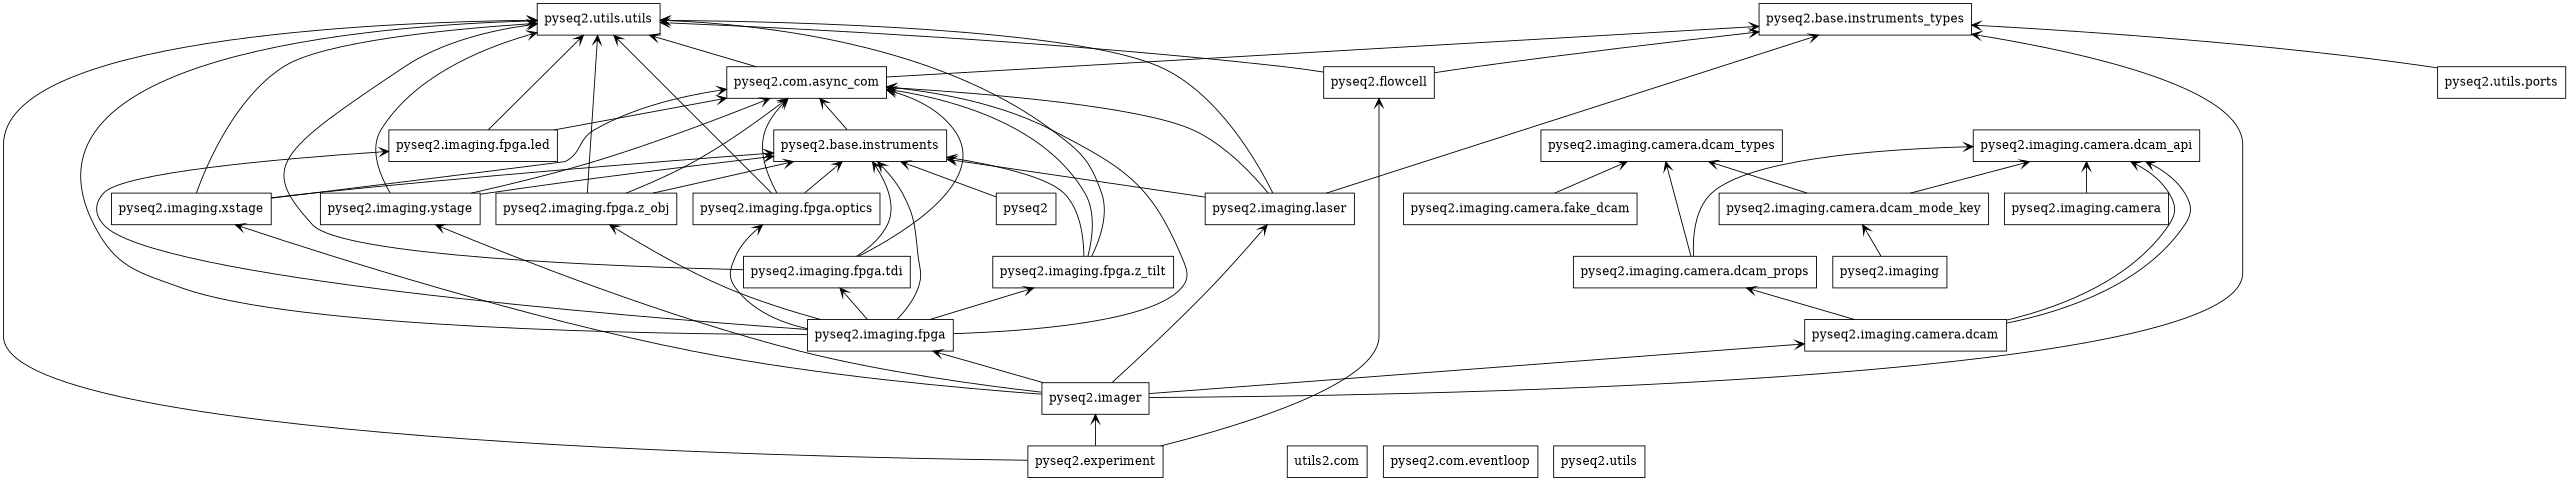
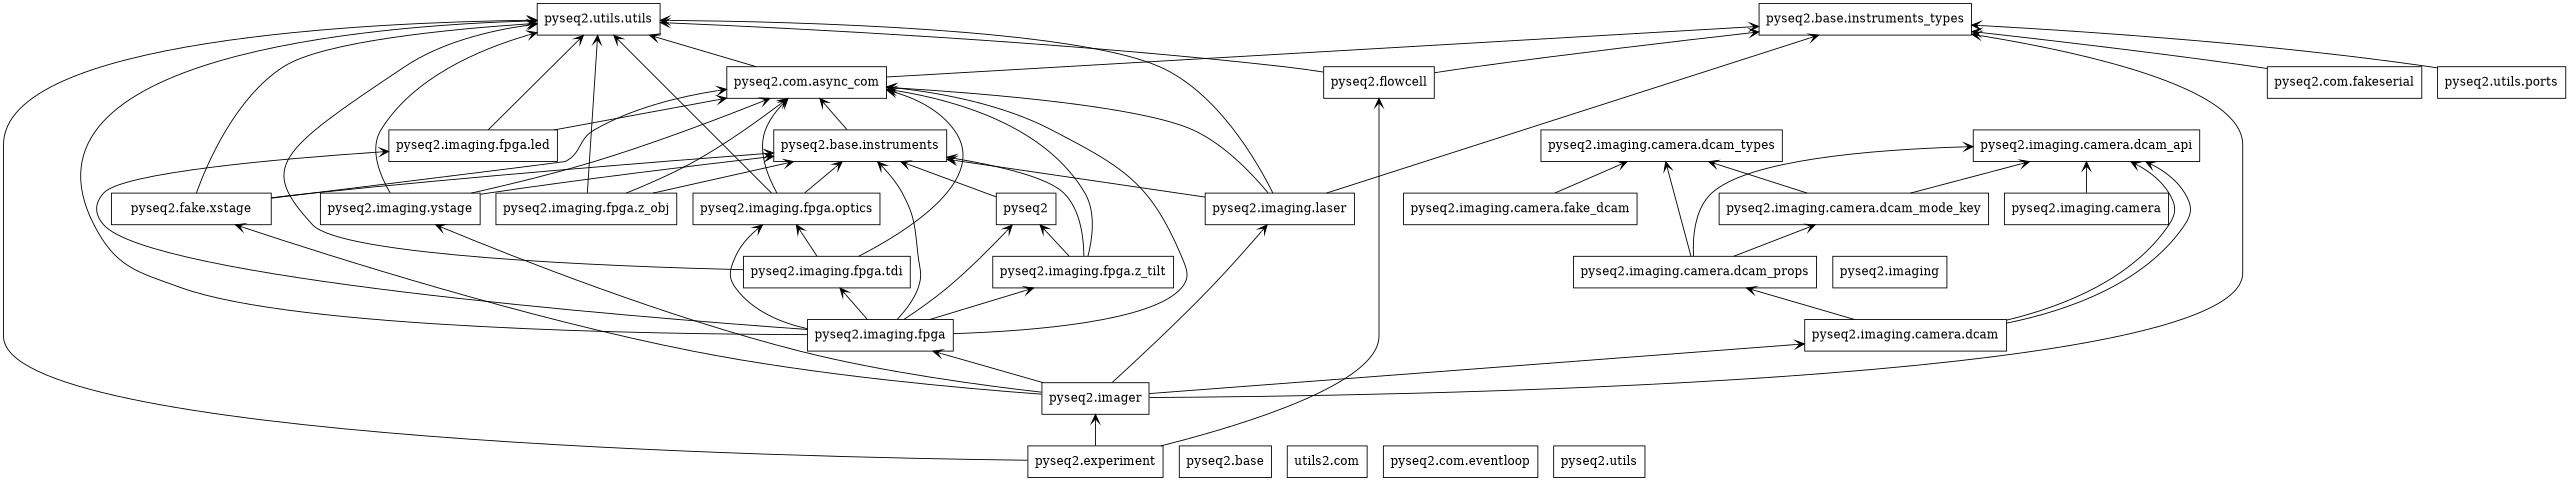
edge "pyseq2.imaging.fpga.z_tilt" -> "pyseq2.utils.utils": now "pyseq2.imaging.fpga.z_tilt" -> "pyseq2"
node "pyseq2.com.fakeserial": added
node "pyseq2.imaging.xstage": label "pyseq2.imaging.xstage" -> "pyseq2.fake.xstage"
edge "pyseq2.imaging.fpga.tdi" -> "pyseq2.base.instruments": now "pyseq2.imaging.fpga.tdi" -> "pyseq2.imaging.fpga.optics"
edge "pyseq2.imaging" -> "pyseq2.imaging.camera.dcam_mode_key": now "pyseq2.imaging.camera.dcam_props" -> "pyseq2.imaging.camera.dcam_mode_key"
edge "pyseq2.imaging.fpga" -> "pyseq2.imaging.fpga.z_obj": now "pyseq2.imaging.fpga" -> "pyseq2"
node "pyseq2.base": added
